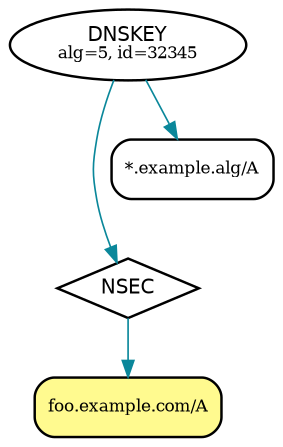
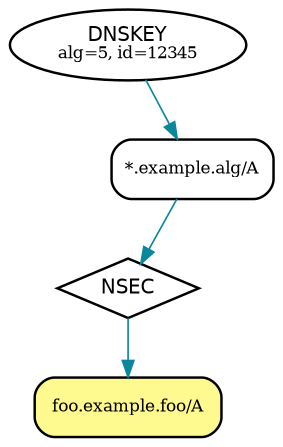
node "DNSKEY": text "alg=5, id=32345" -> "alg=5, id=12345"
edge "DNSKEY" -> "NSEC": now "*.example.alg/A" -> "NSEC"
node "foo.example.com/A": label "foo.example.com/A" -> "foo.example.foo/A"
